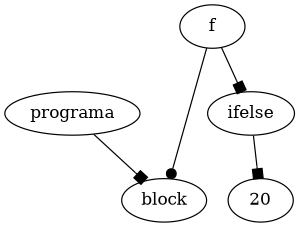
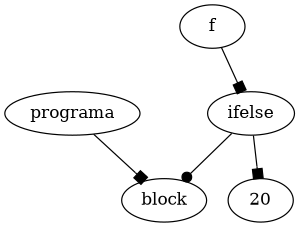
edge "f" -> "block": now "ifelse" -> "block"
